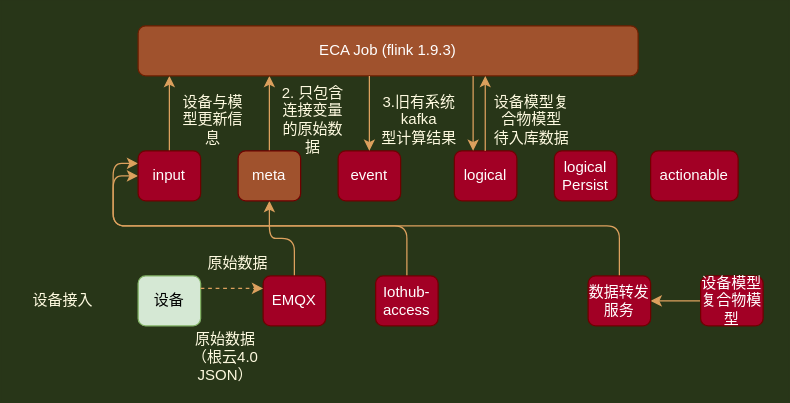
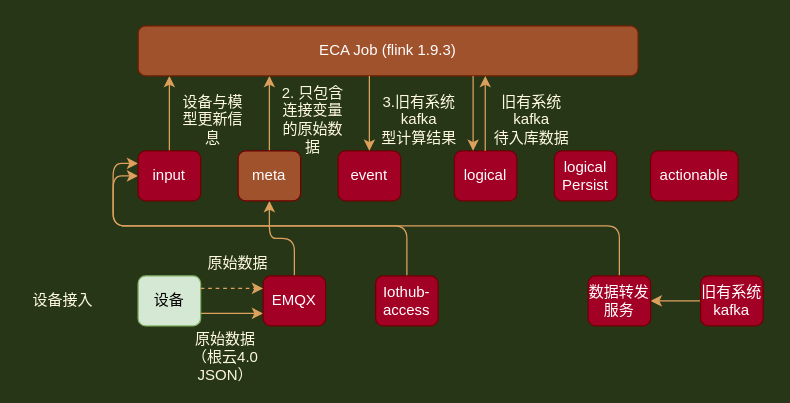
node "设备模型复合物模型 待入库数据": label "设备模型复合物模型 待入库数据" -> "旧有系统kafka 待入库数据"
node "设备模型复合物模型": label "设备模型复合物模型" -> "旧有系统kafka"
edge "设备" -> "EMQX": added
